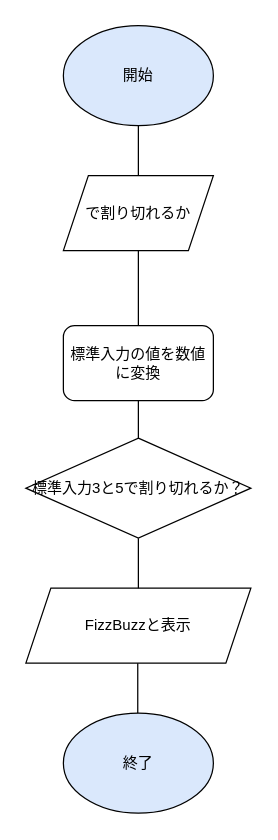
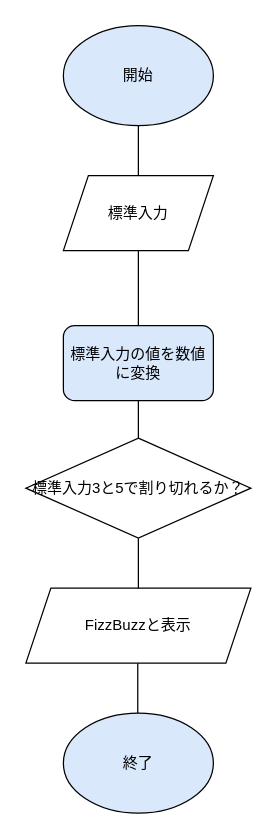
node "で割り切れるか": label "で割り切れるか" -> "標準入力"
node "標準入力の値を数値に変換": fillcolor #ffffff -> #dae8fc
